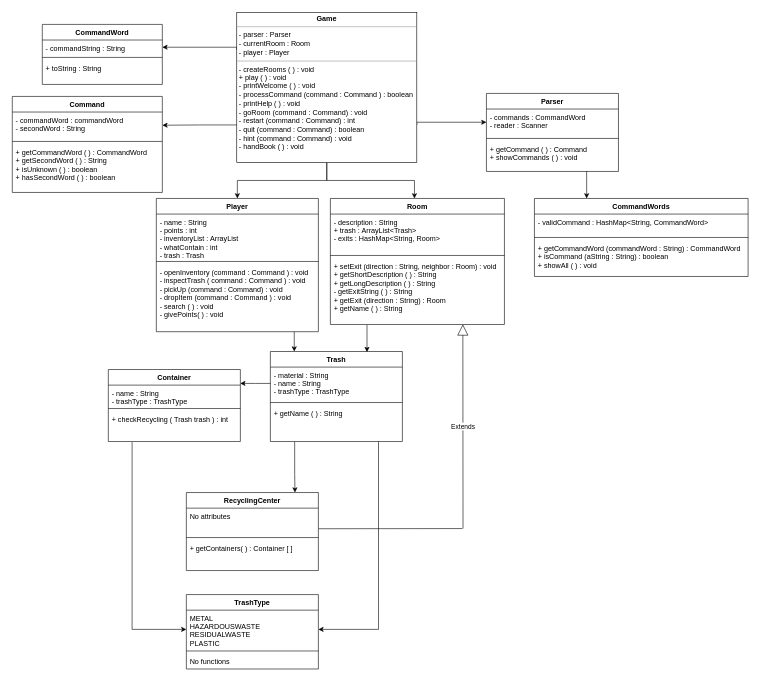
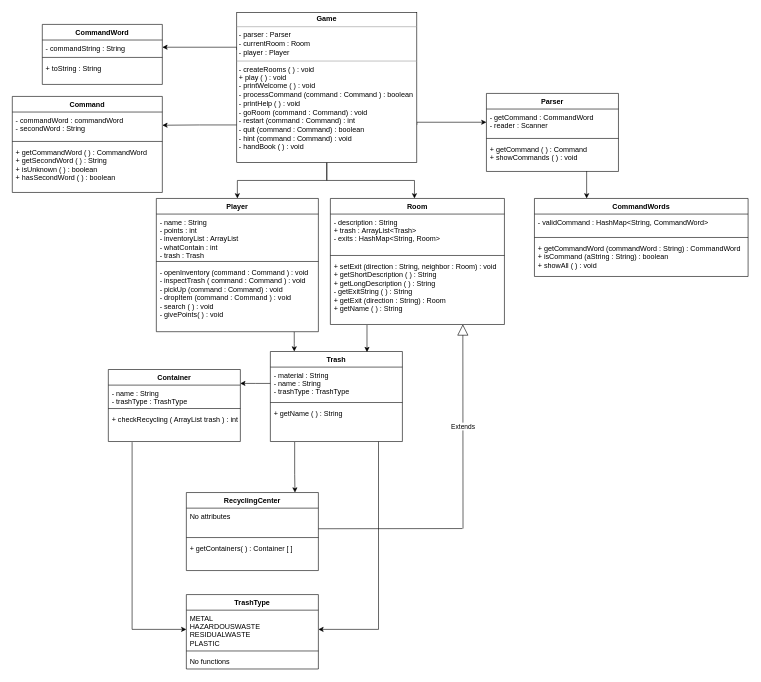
node "- commands : CommandWord - reader : Scanner": label "- commands : CommandWord - reader : Scanner" -> "- getCommand : CommandWord - reader : Scanner"
node "+ checkRecycling ( Trash trash ) : int": label "+ checkRecycling ( Trash trash ) : int" -> "+ checkRecycling ( ArrayList trash ) : int"
